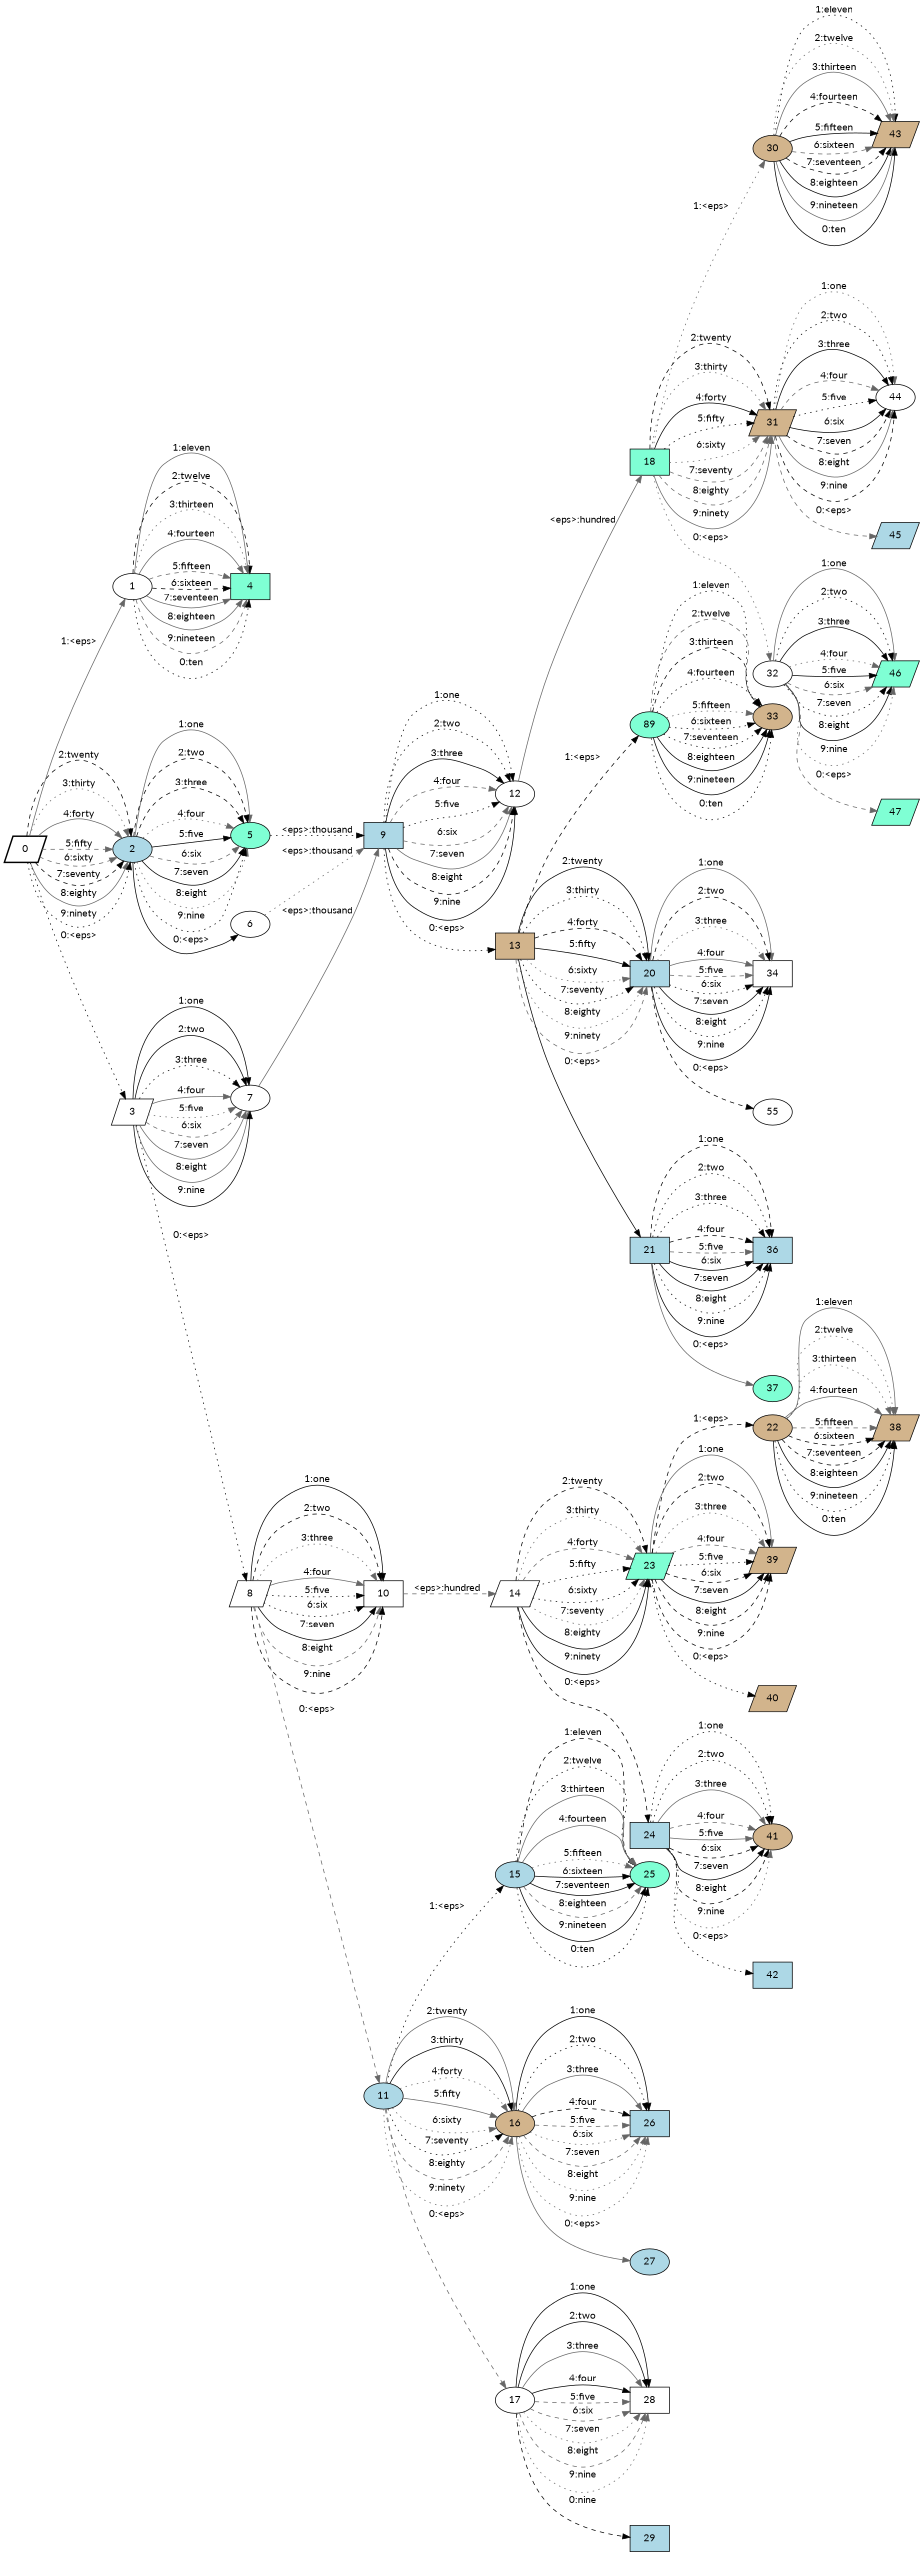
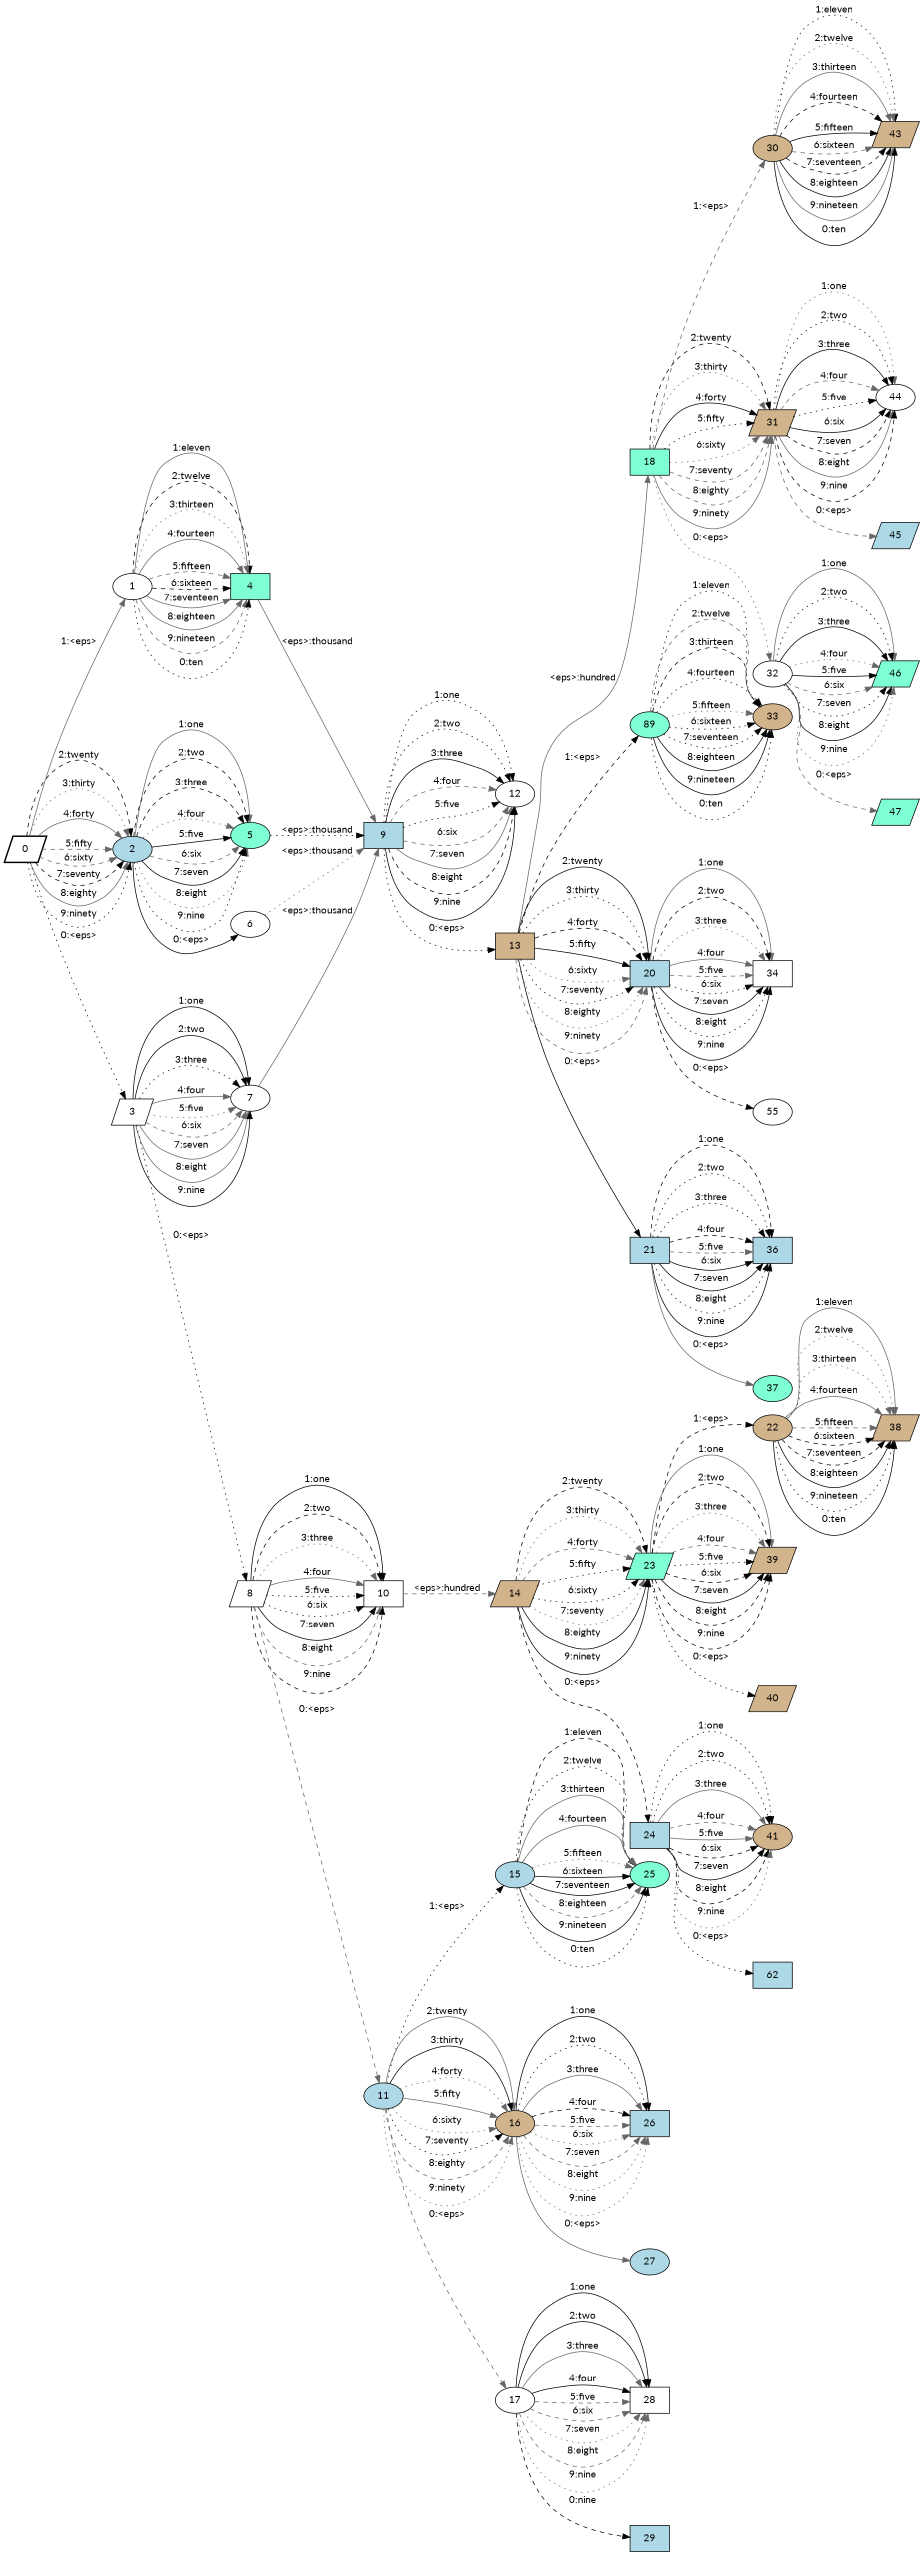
edge "18" -> "30": style dotted -> dashed
edge "12" -> "18": now "13" -> "18"
edge "4" -> "9": added, label "<eps>:thousand"
node "14": fillcolor white -> tan
node "42": label "42" -> "62"
